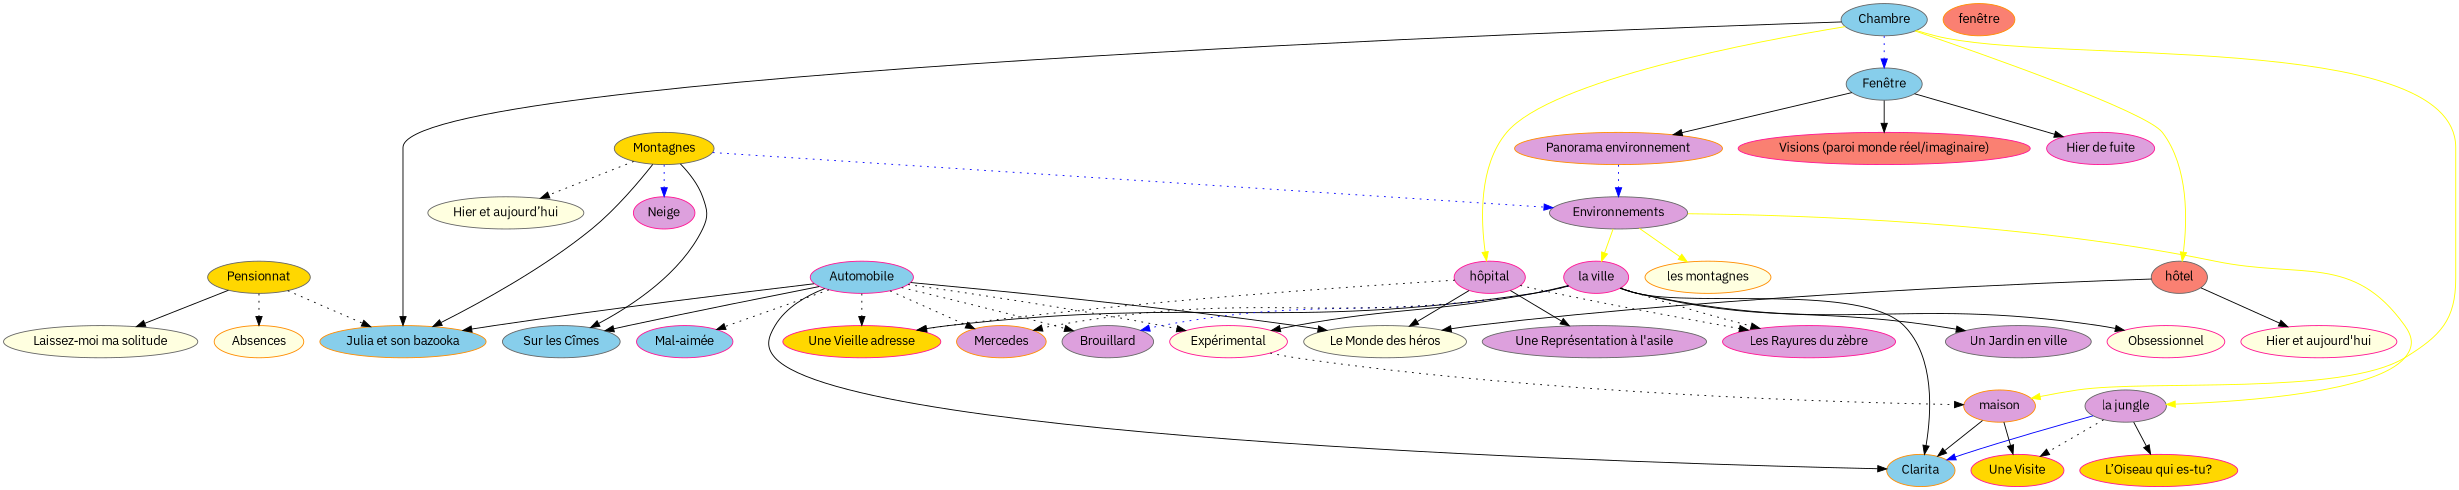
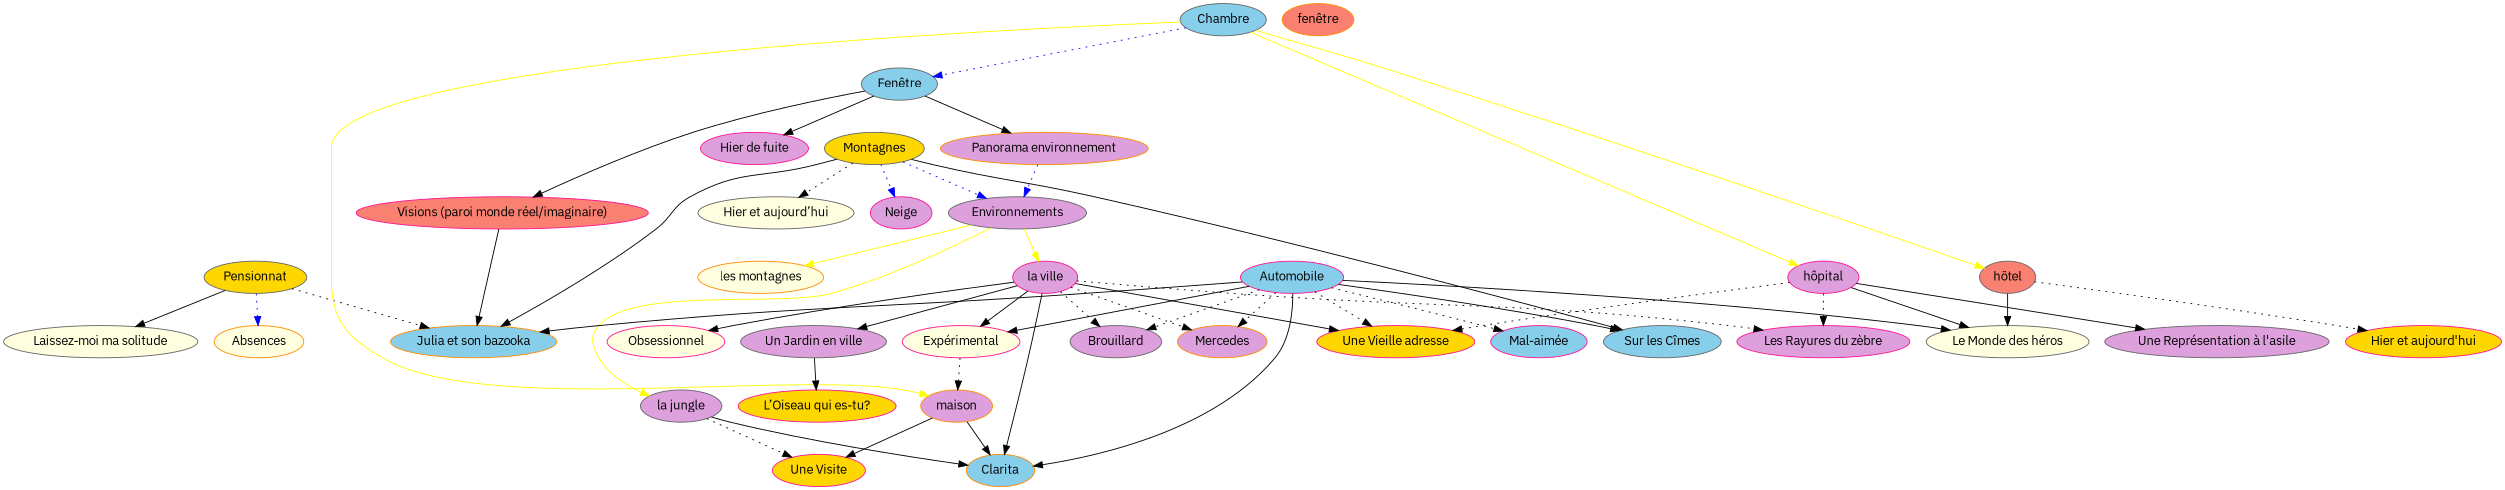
edge "Chambre" -> "Julia et son bazooka": now "Visions (paroi monde réel/imaginaire)" -> "Julia et son bazooka"
edge "Pensionnat" -> "Absences": color black -> blue
edge "Automobile" -> "Expérimental": style dotted -> solid
edge "hôtel" -> "Hier et aujourd'hui": style solid -> dotted
edge "la ville" -> "Brouillard": color blue -> black
node "Hier et aujourd'hui": fillcolor lightyellow -> gold
edge "la jungle" -> "L’Oiseau qui es-tu?": now "Un Jardin en ville" -> "L’Oiseau qui es-tu?"
edge "la jungle" -> "Clarita": color blue -> black
